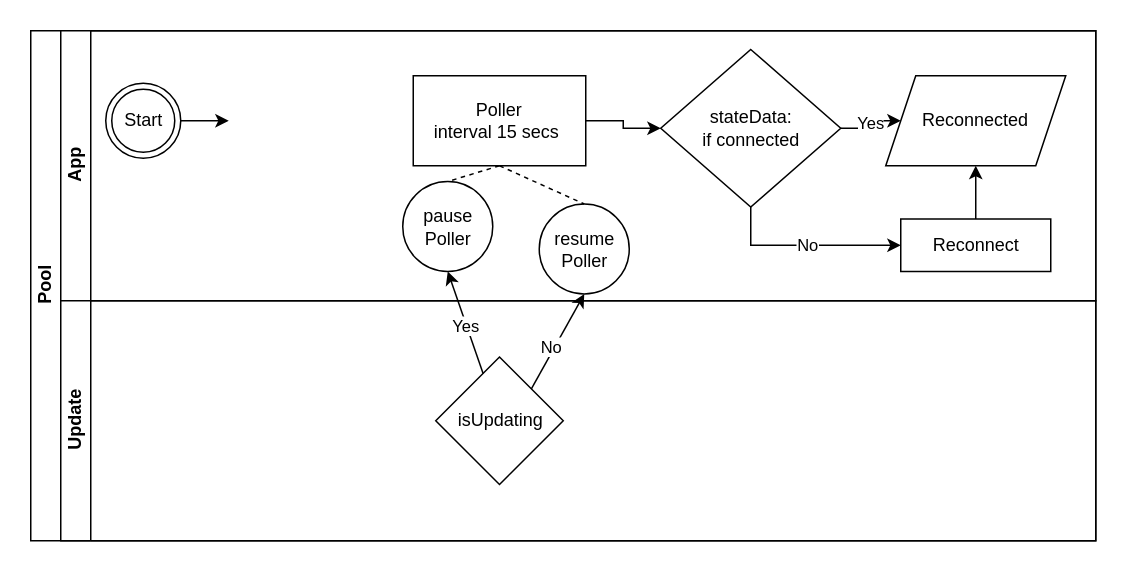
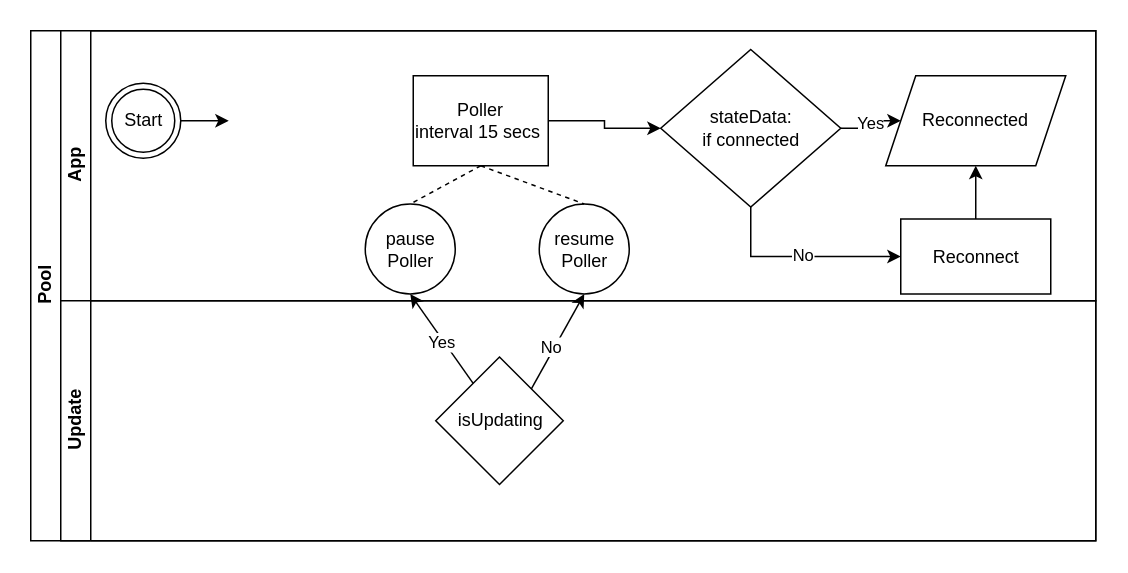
node "Poller interval 15 secs": size 173x90 -> 135x90
node "pause Poller": moved (448, 227) -> (410, 249)
node "Reconnect": size 150x53 -> 150x75
